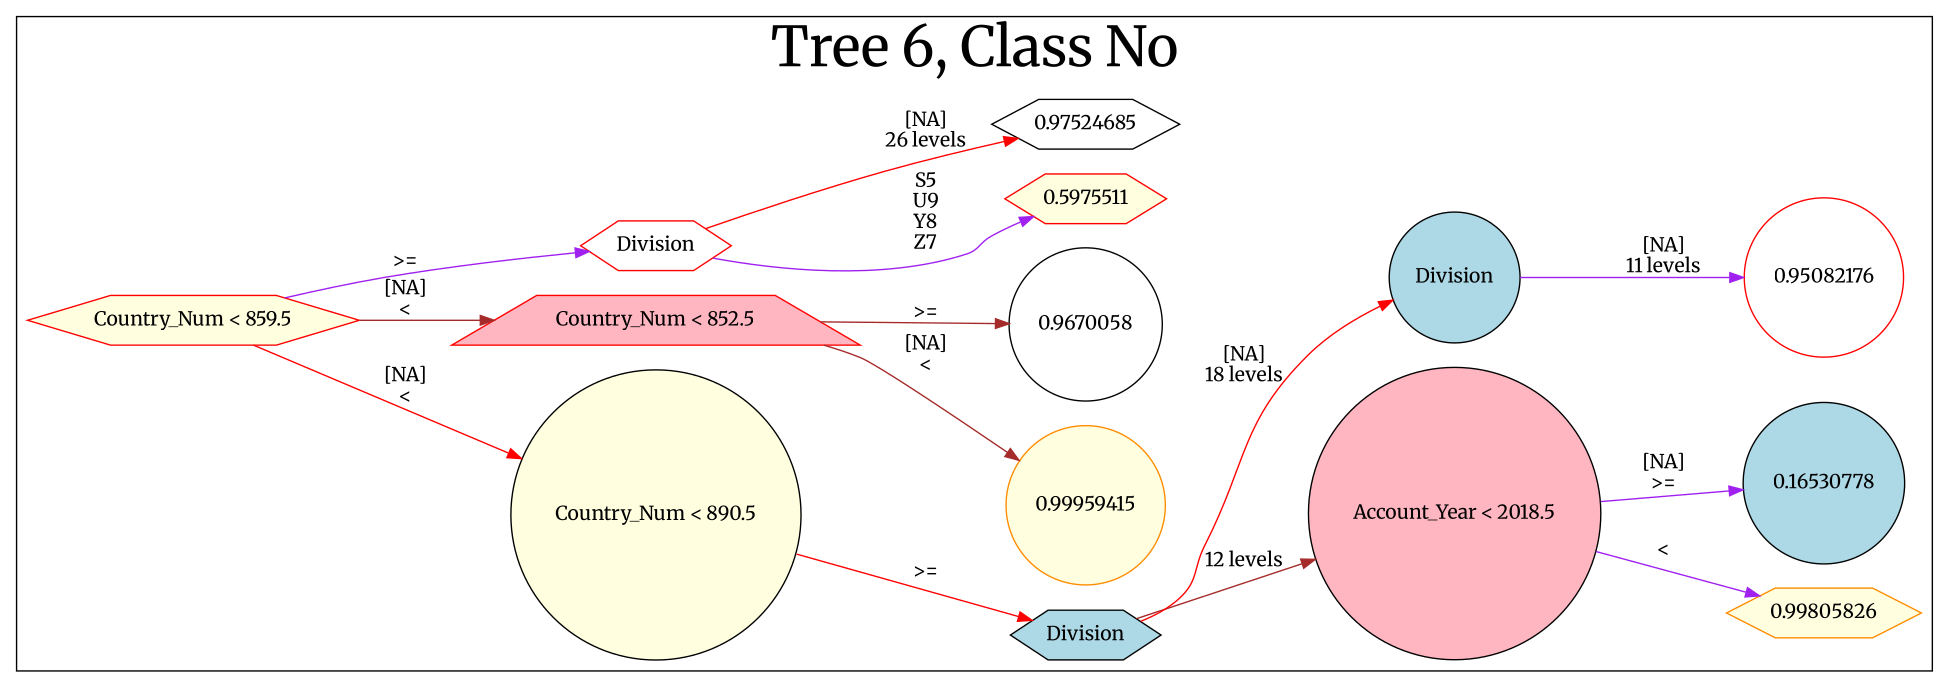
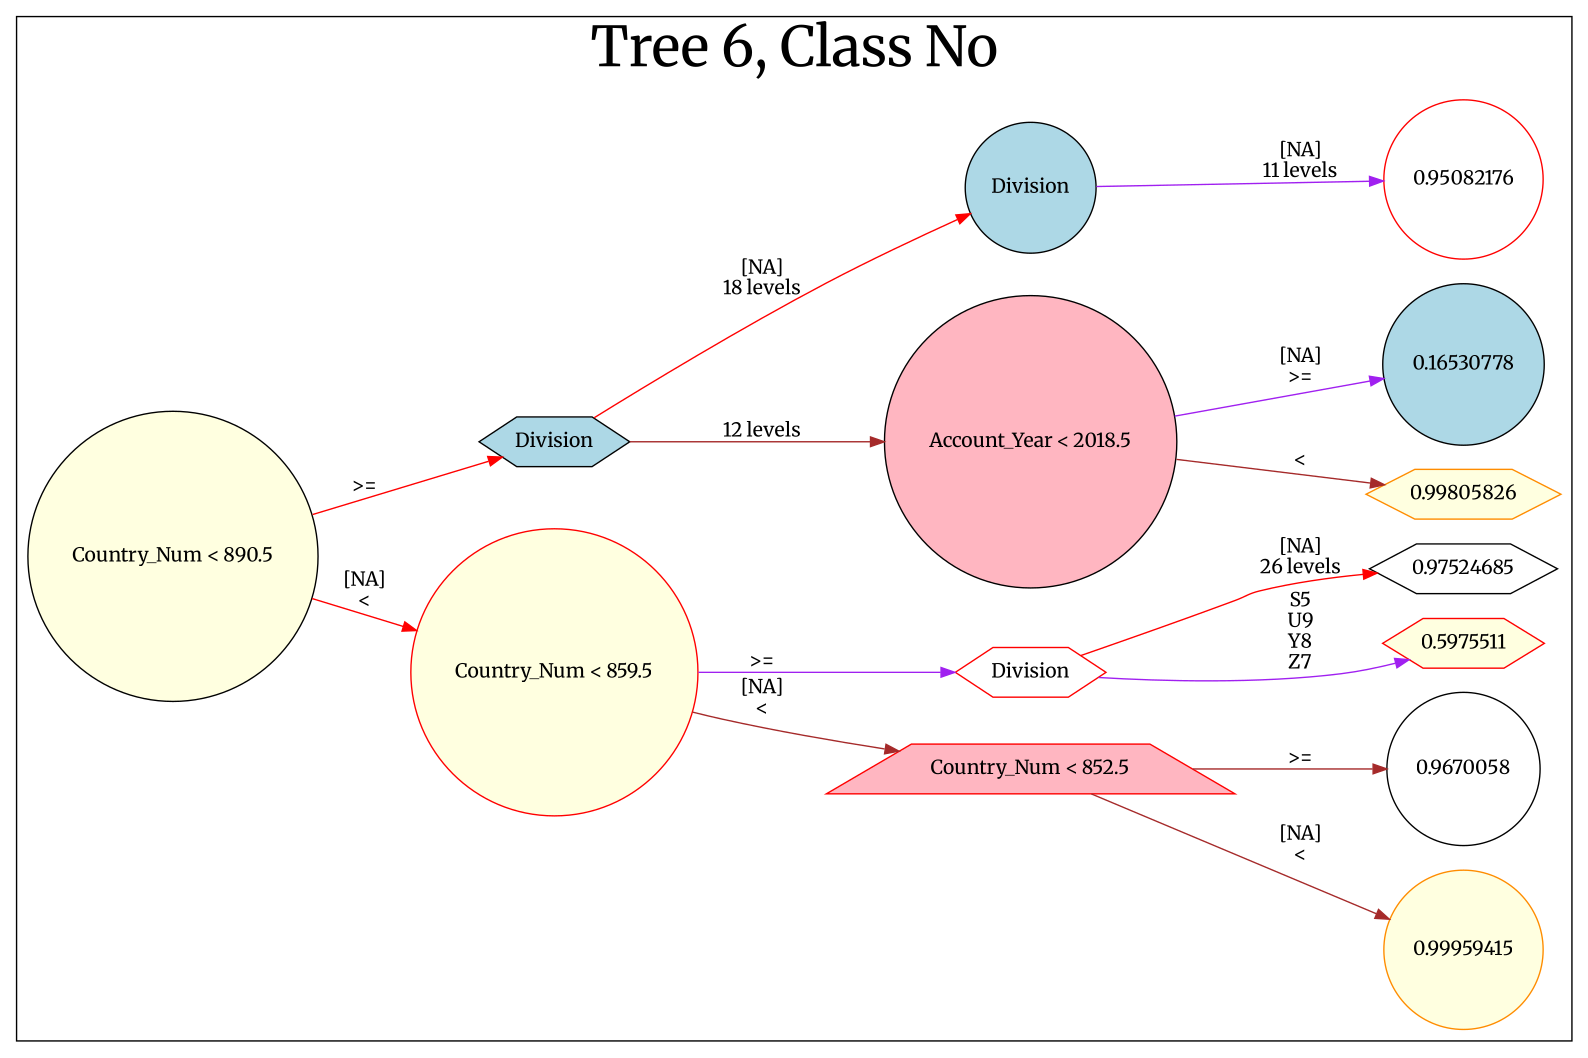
node "Country_Num < 859.5": shape hexagon -> circle
edge "Country_Num < 859.5" -> "Country_Num < 890.5": reversed
edge "Account_Year < 2018.5" -> "0.99805826": color purple -> brown
